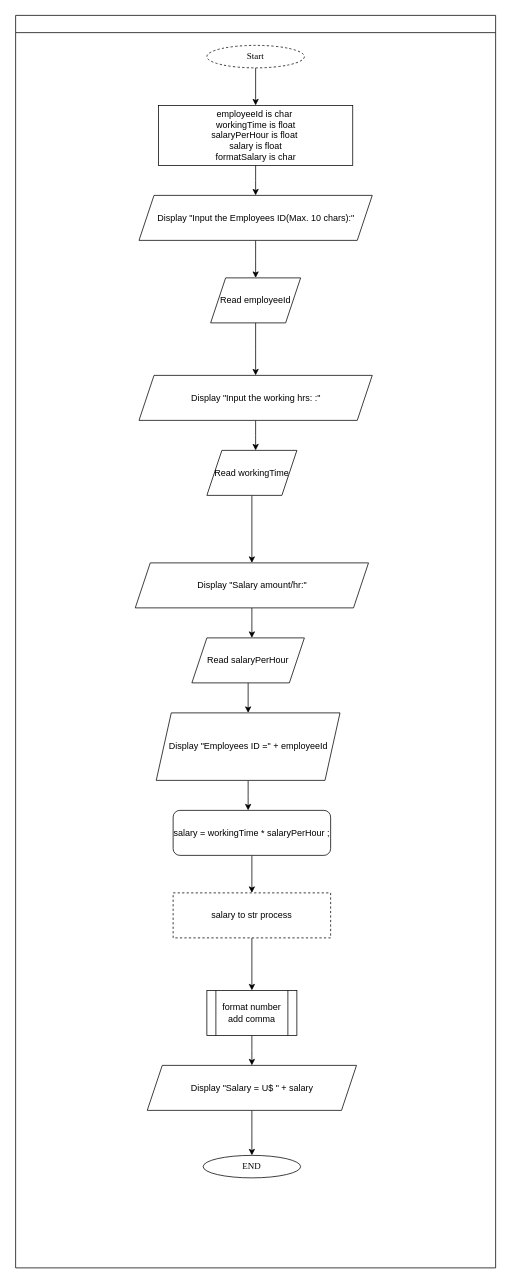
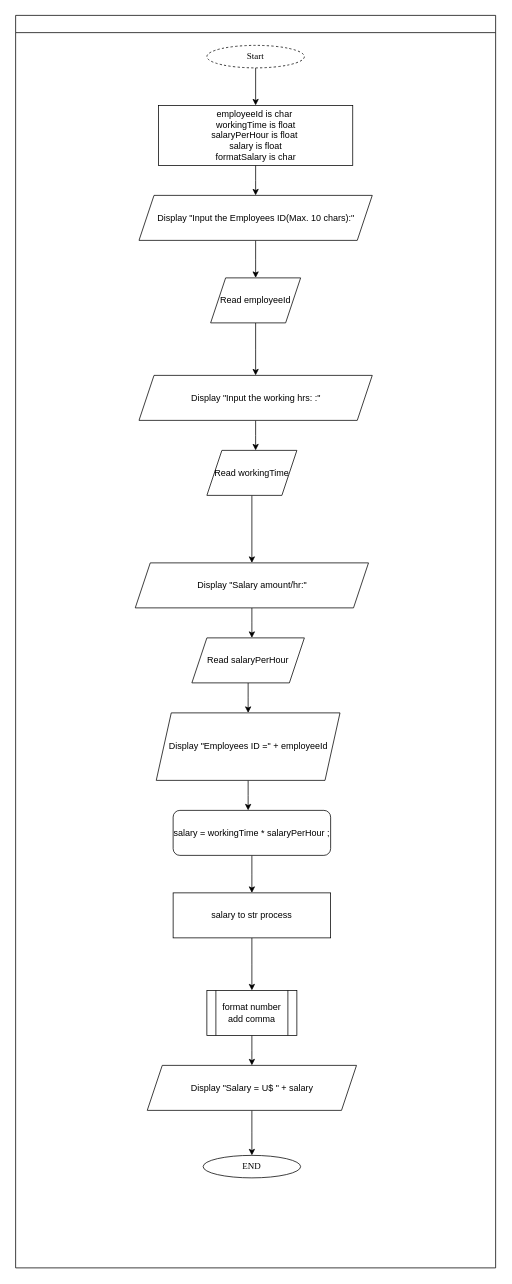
node "salary to str process": style dashed -> solid
